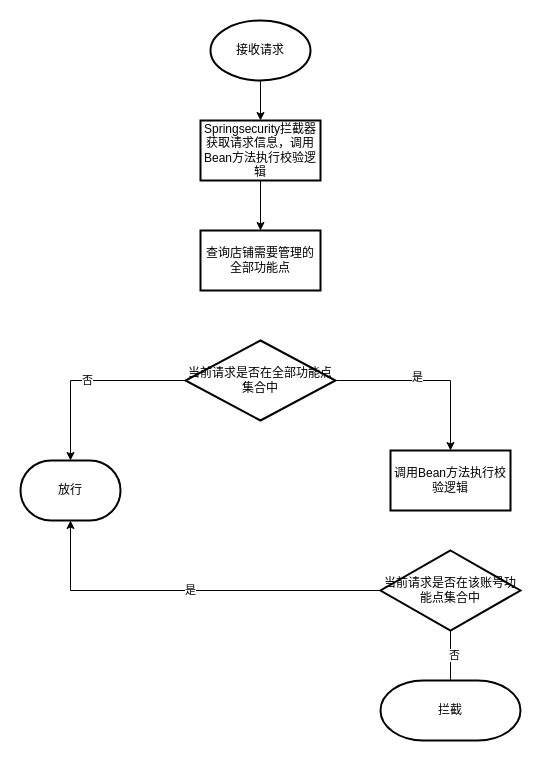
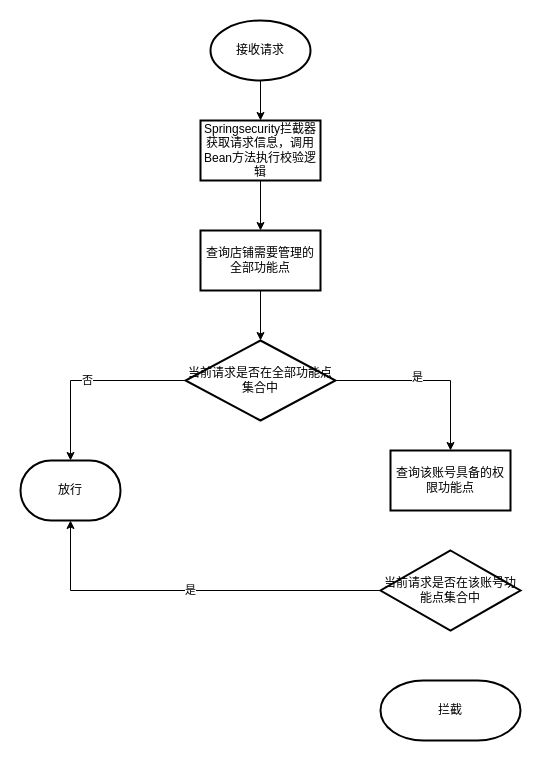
edge "查询店铺需要管理的全部功能点" -> "当前请求是否在全部功能点集合中": added
node "调用Bean方法执行校验逻辑": label "调用Bean方法执行校验逻辑" -> "查询该账号具备的权限功能点"
edge "当前请求是否在该账号功能点集合中" -- "拦截": removed, label "否"
